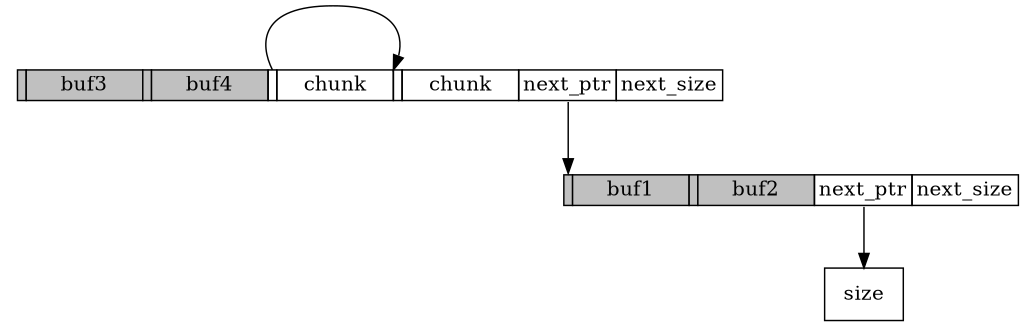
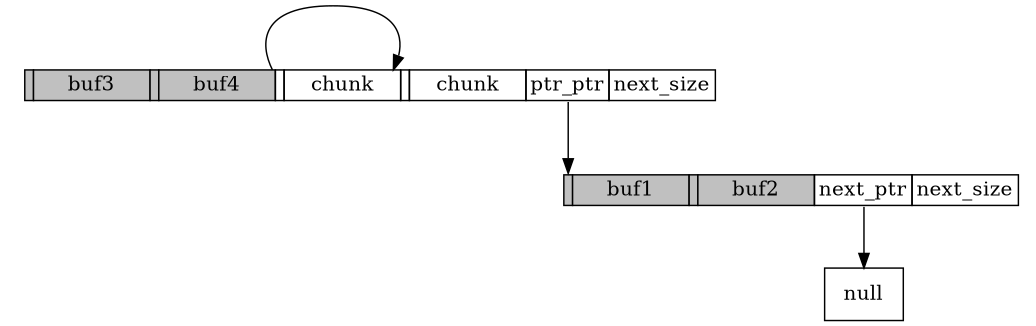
node "buf3": text "next_ptr" -> "ptr_ptr"
node "size": label "size" -> "null"
